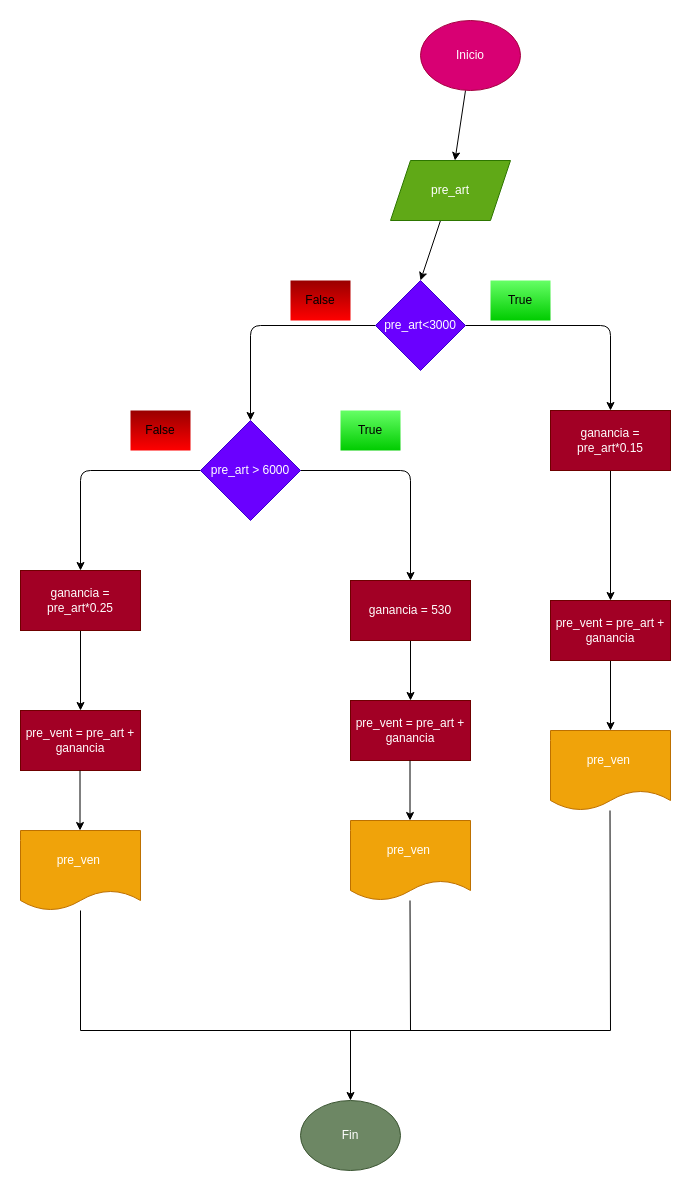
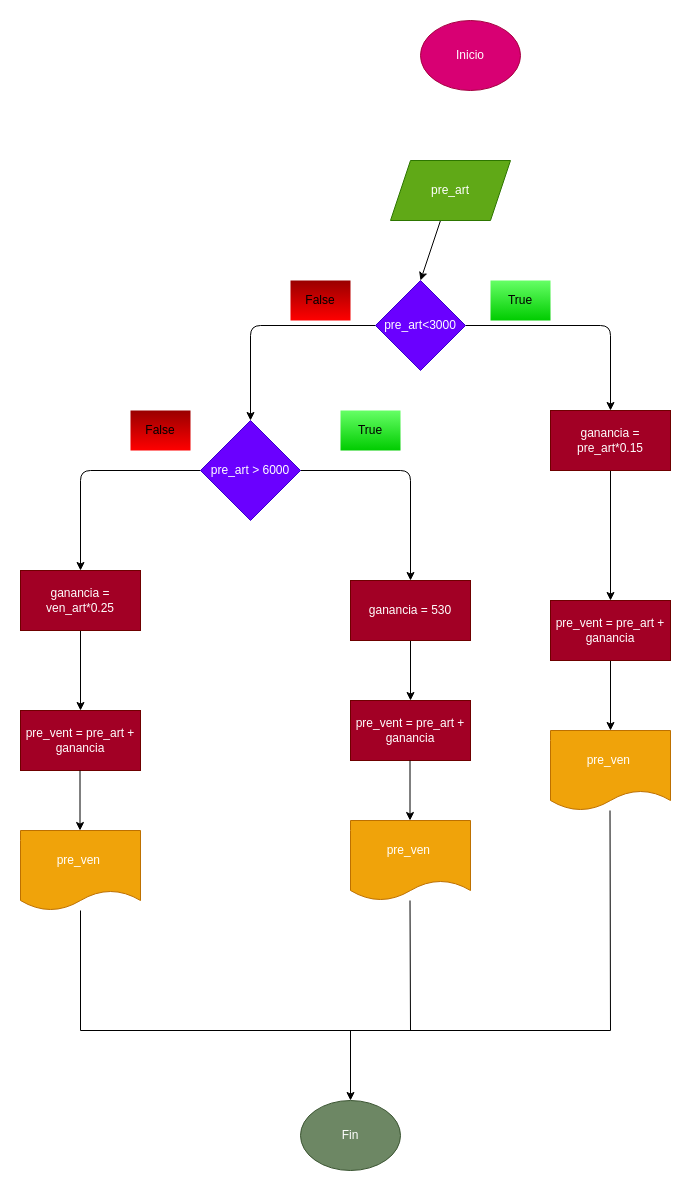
edge "Inicio" -> "pre_art": removed
node "ganancia = pre_art*0.25": label "ganancia = pre_art*0.25" -> "ganancia = ven_art*0.25"
